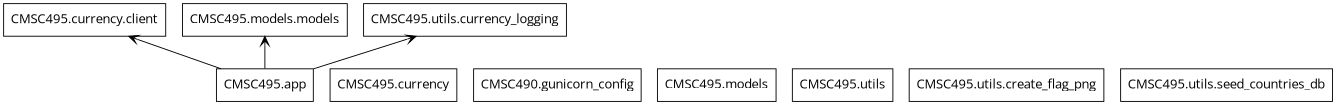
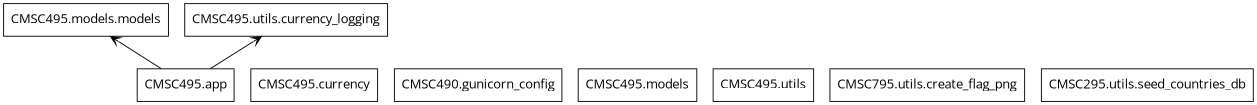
node "CMSC495.currency.client": removed
node "CMSC495.utils.create_flag_png": label "CMSC495.utils.create_flag_png" -> "CMSC795.utils.create_flag_png"
node "CMSC495.utils.seed_countries_db": label "CMSC495.utils.seed_countries_db" -> "CMSC295.utils.seed_countries_db"
